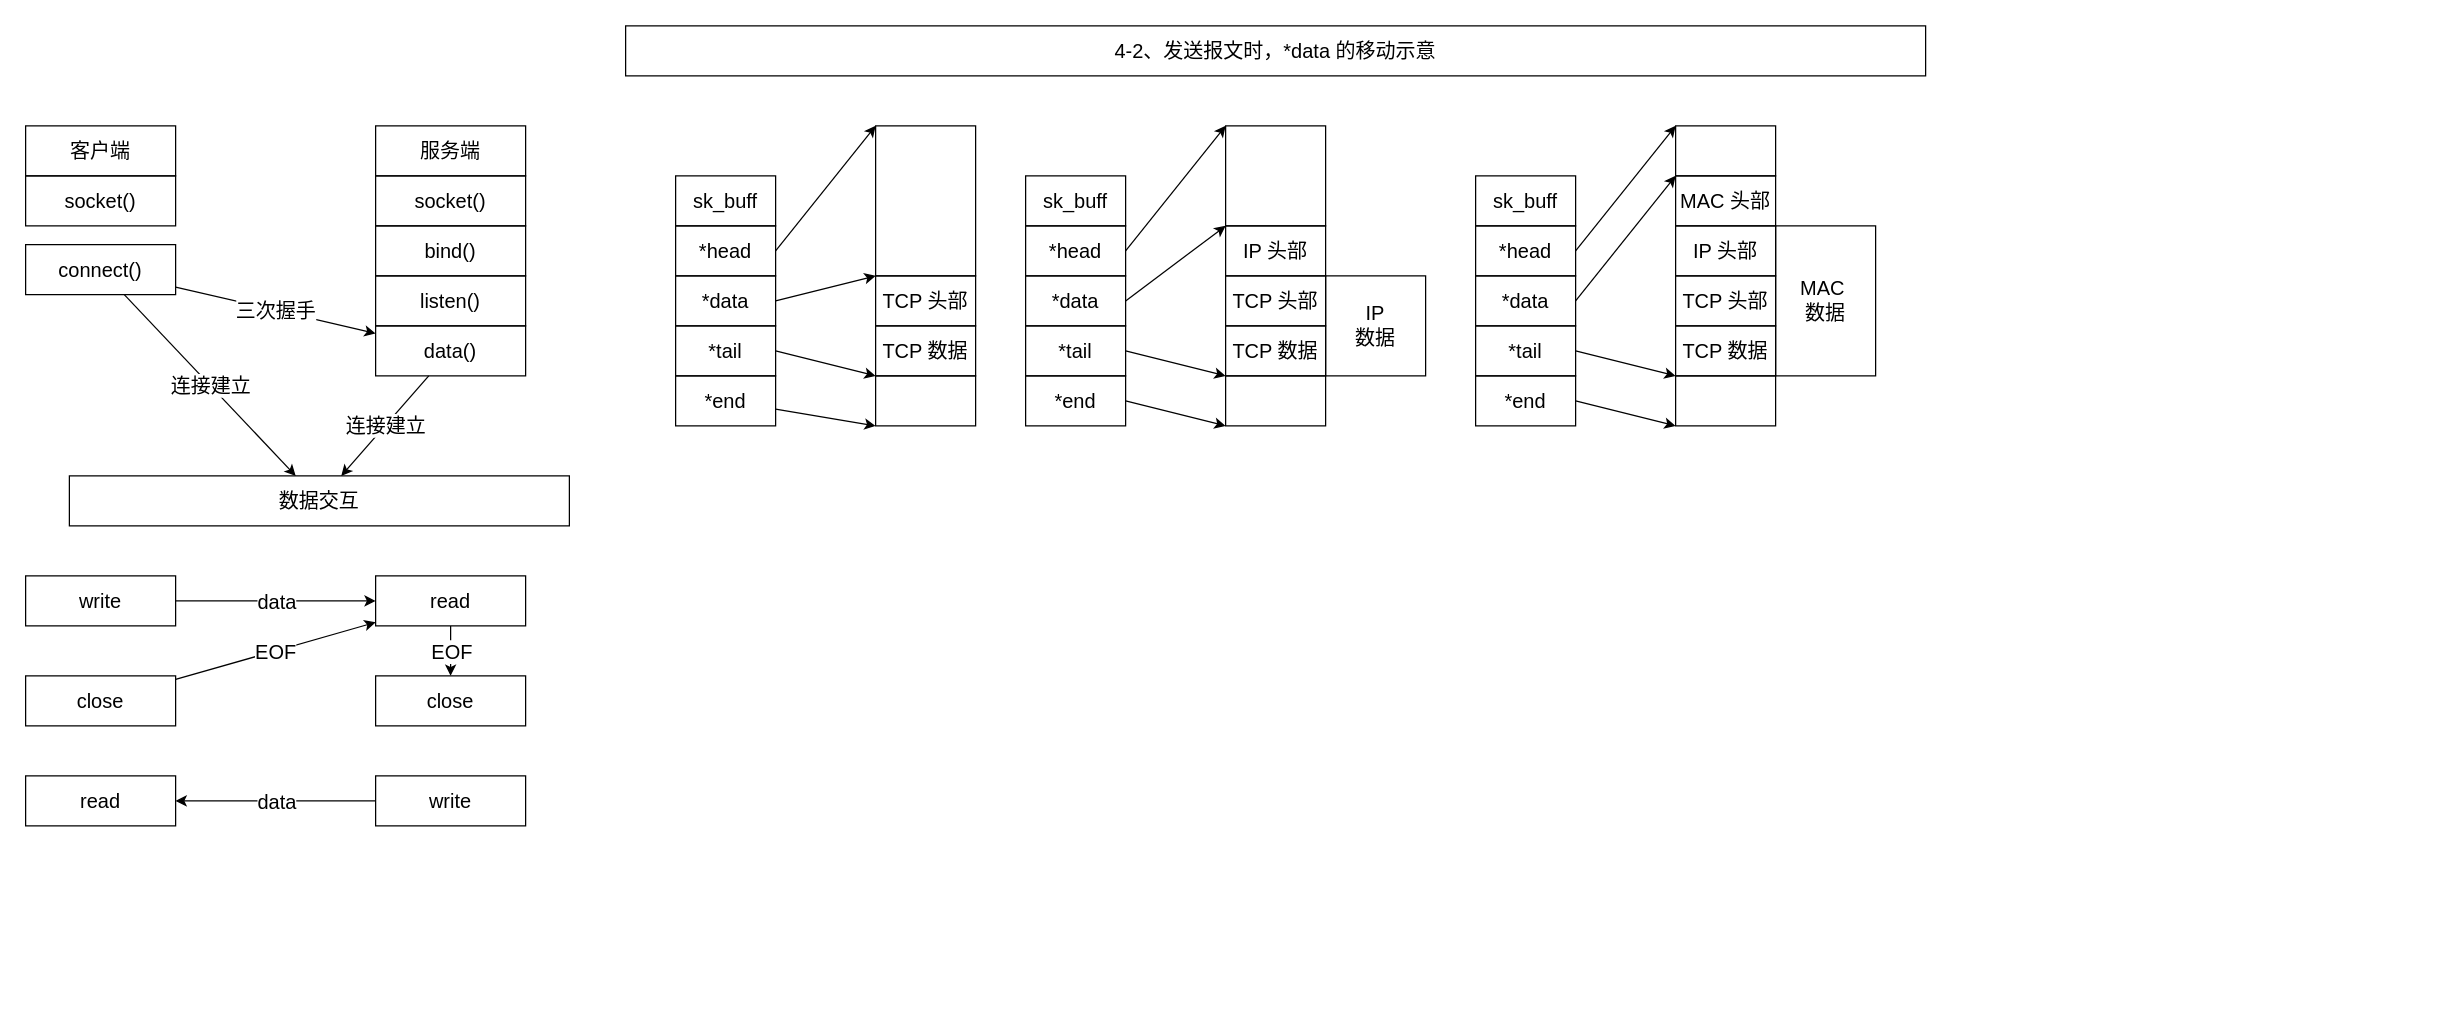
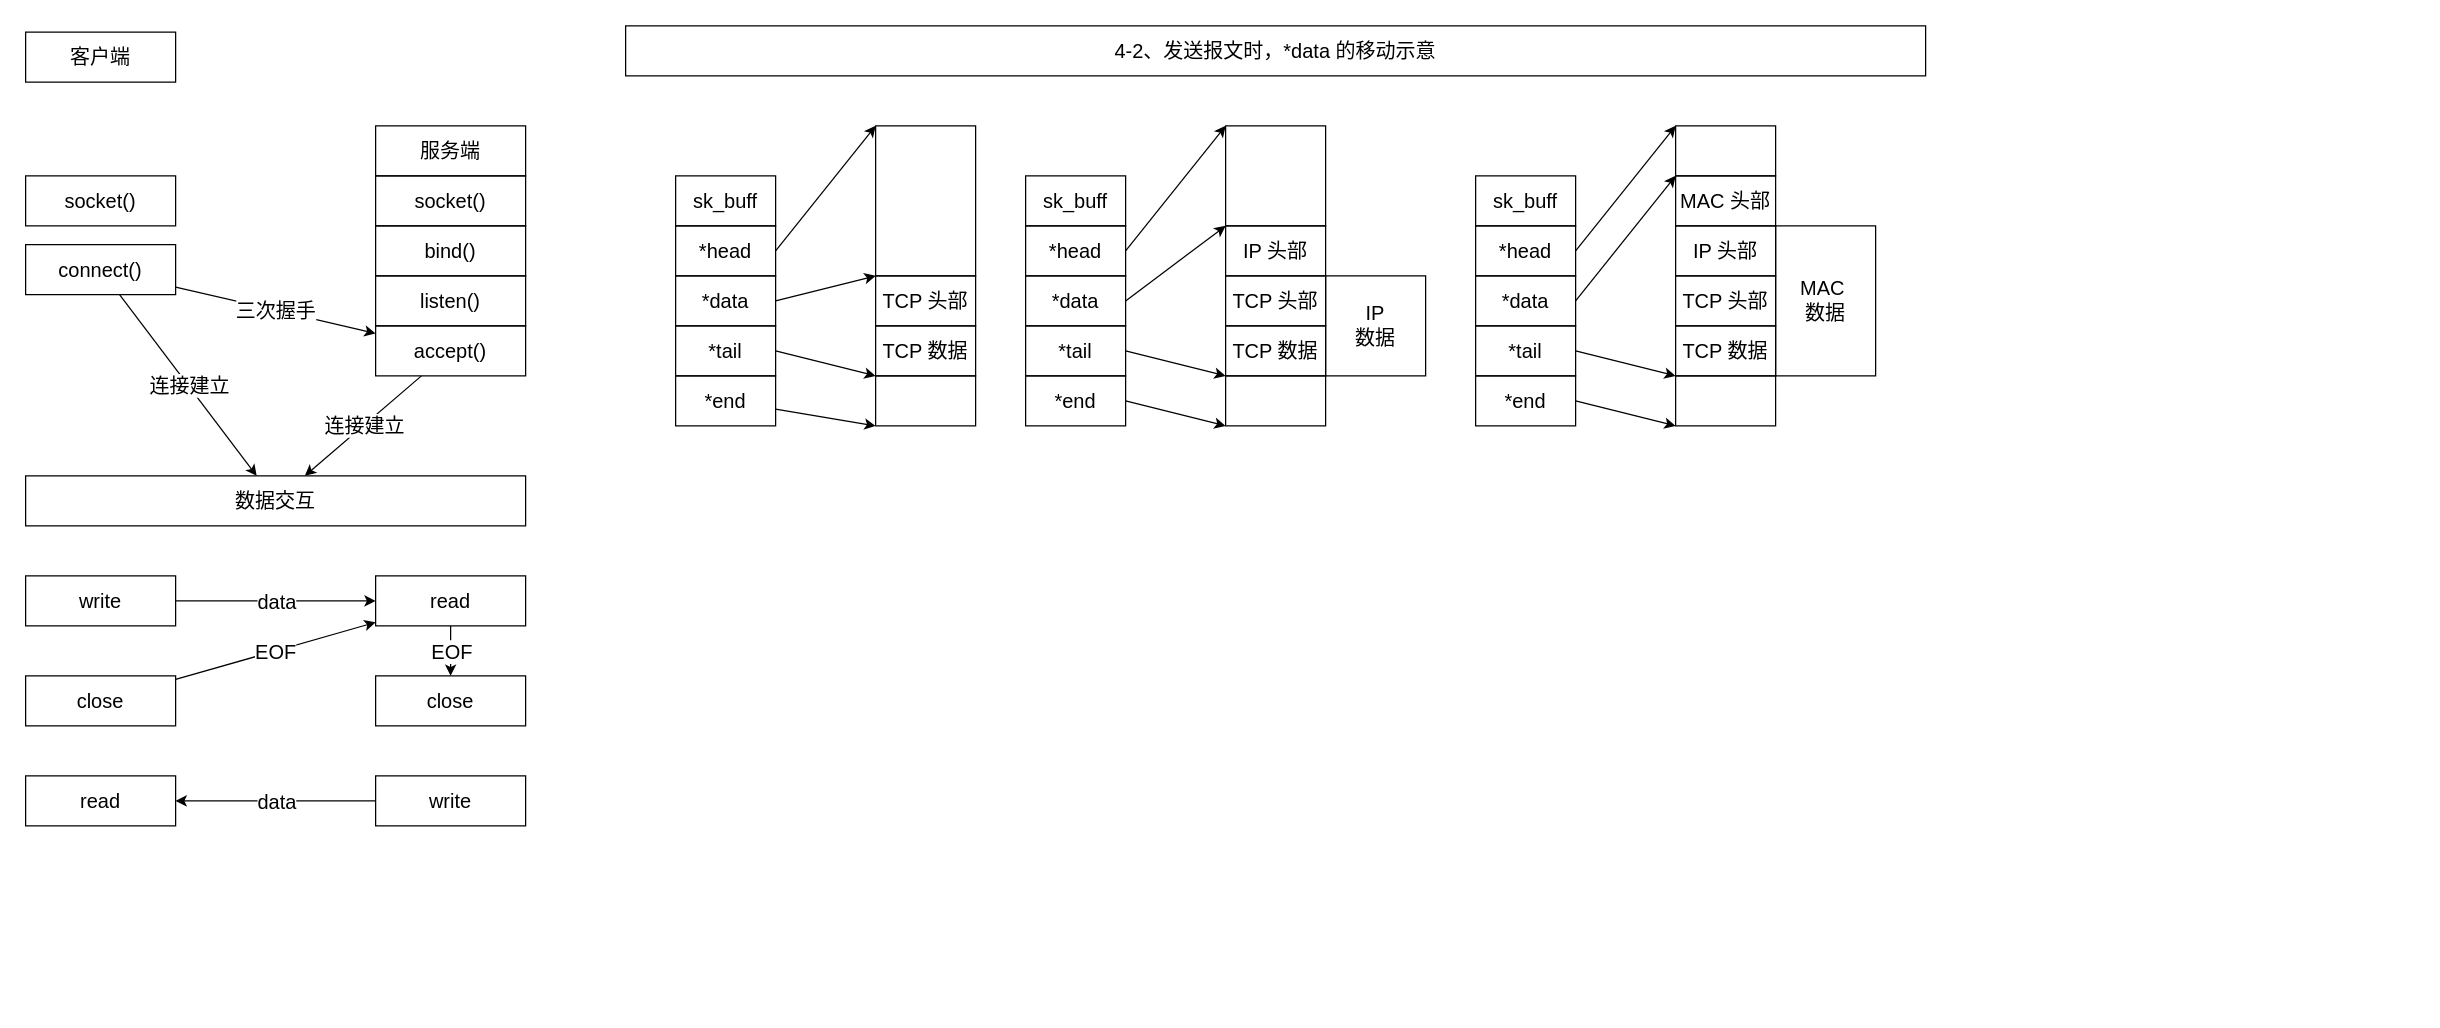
node "客户端": moved (101, 151) -> (101, 57)
node "data()": label "data()" -> "accept()"
node "数据交互": moved (319, 501) -> (276, 501)
